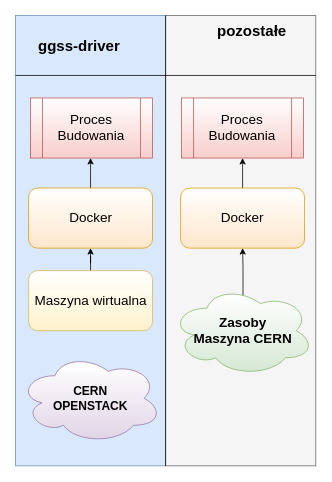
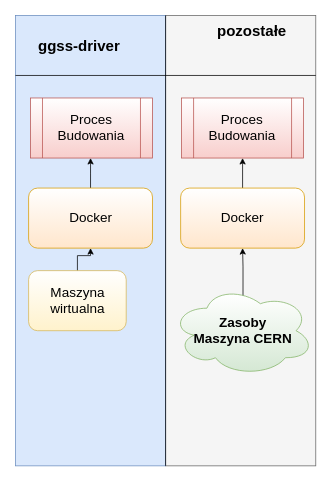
node "Maszyna wirtualna": size 124x60 -> 98x60
node "CERN OPENSTACK": removed
